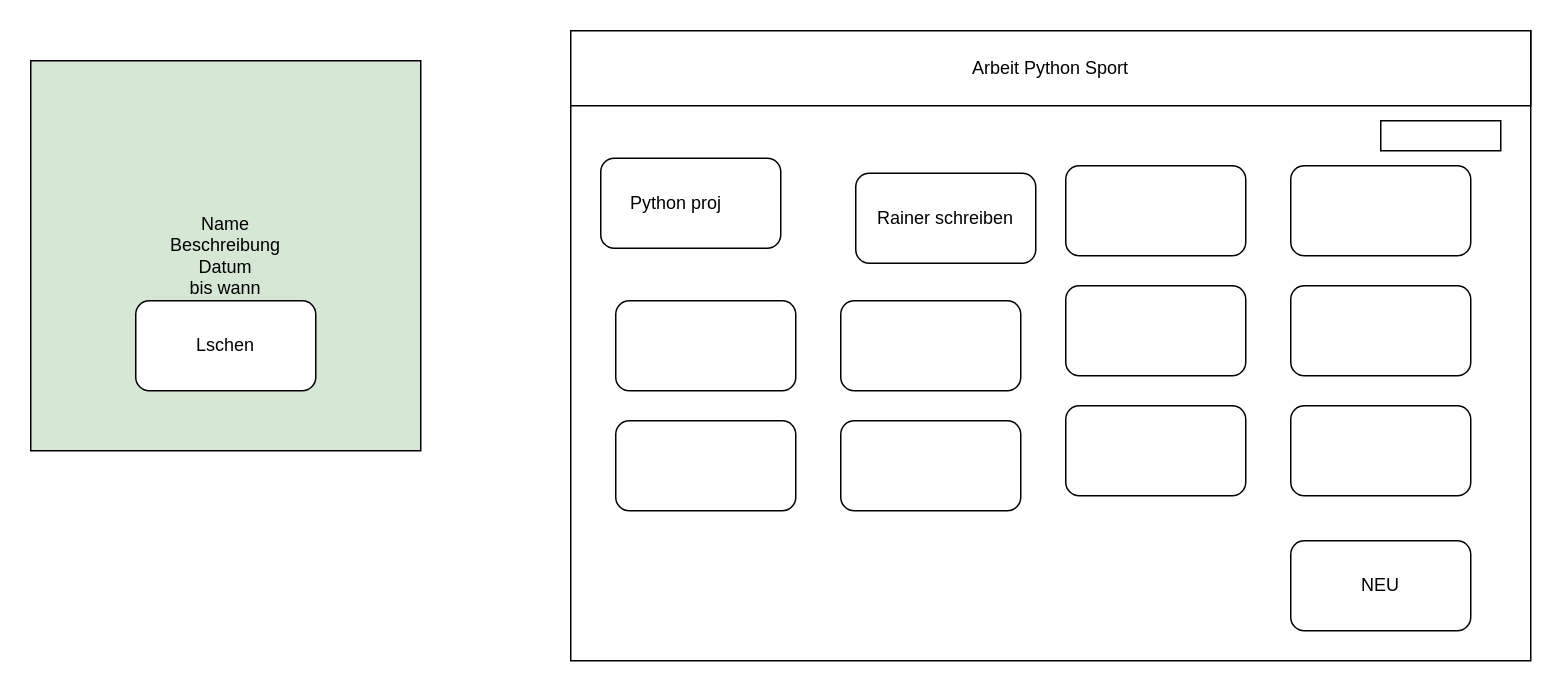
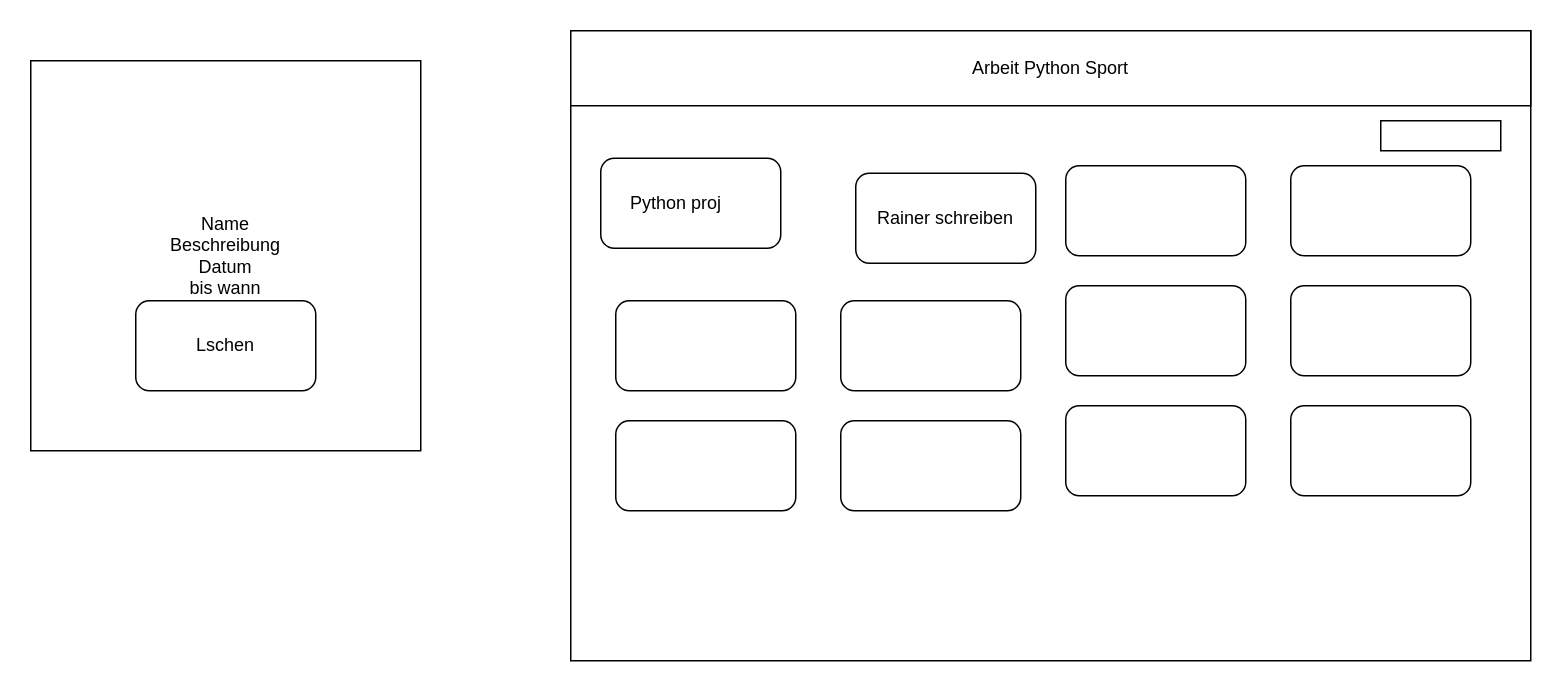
node "Name Beschreibung Datum bis wann": fillcolor #d5e8d4 -> #ffffff
node "NEU": removed
